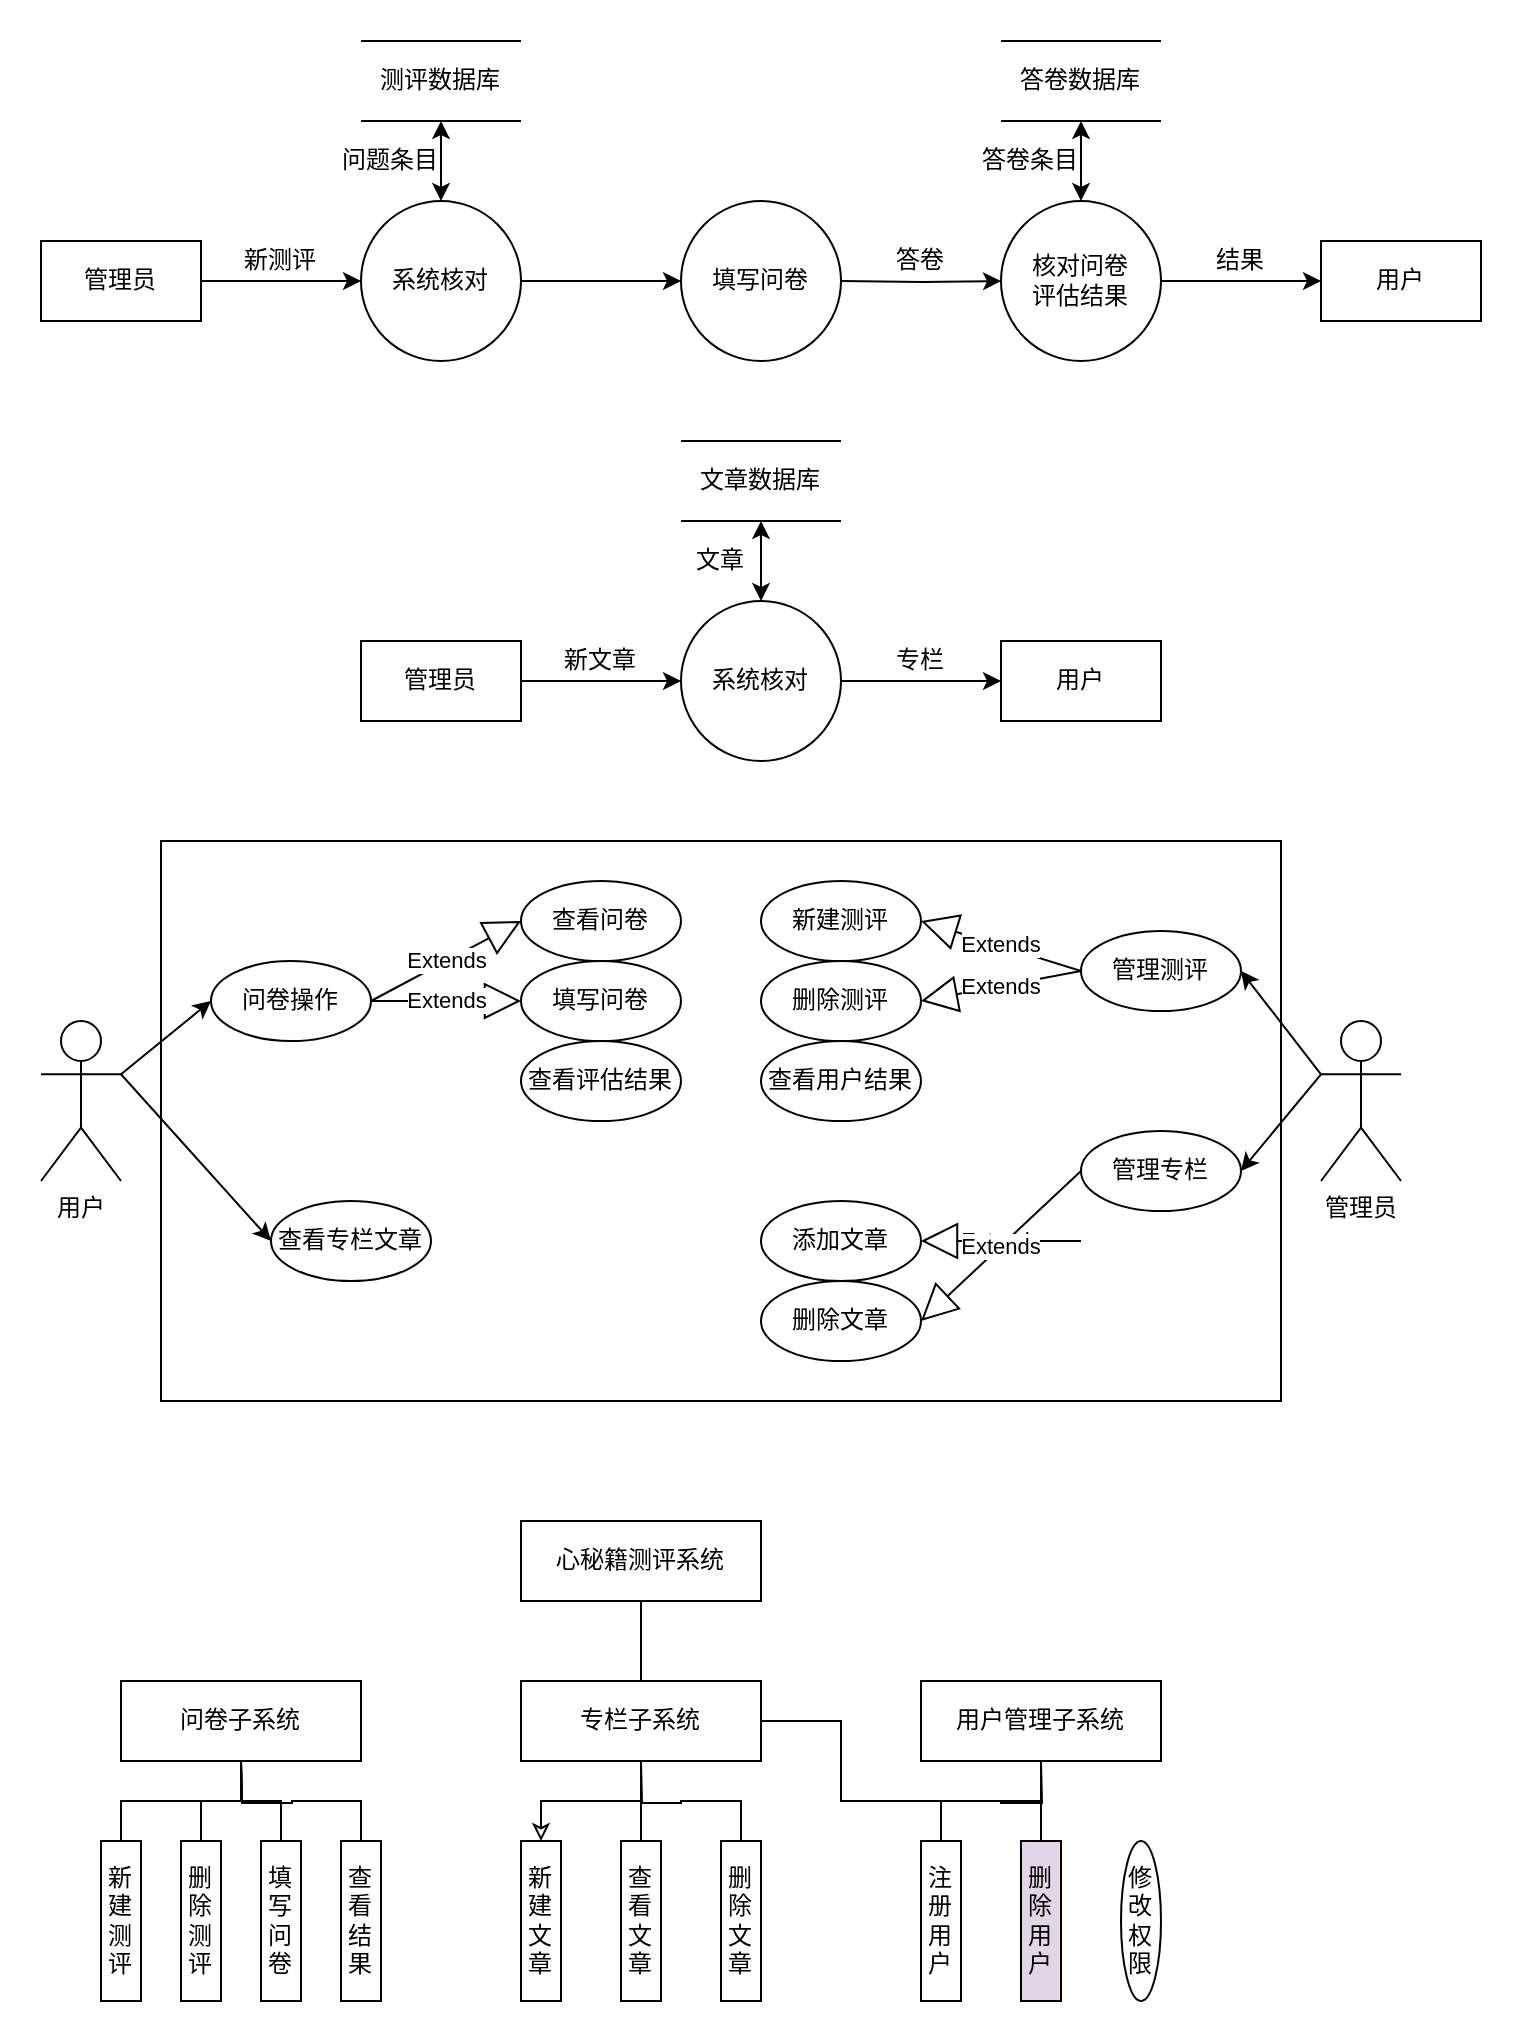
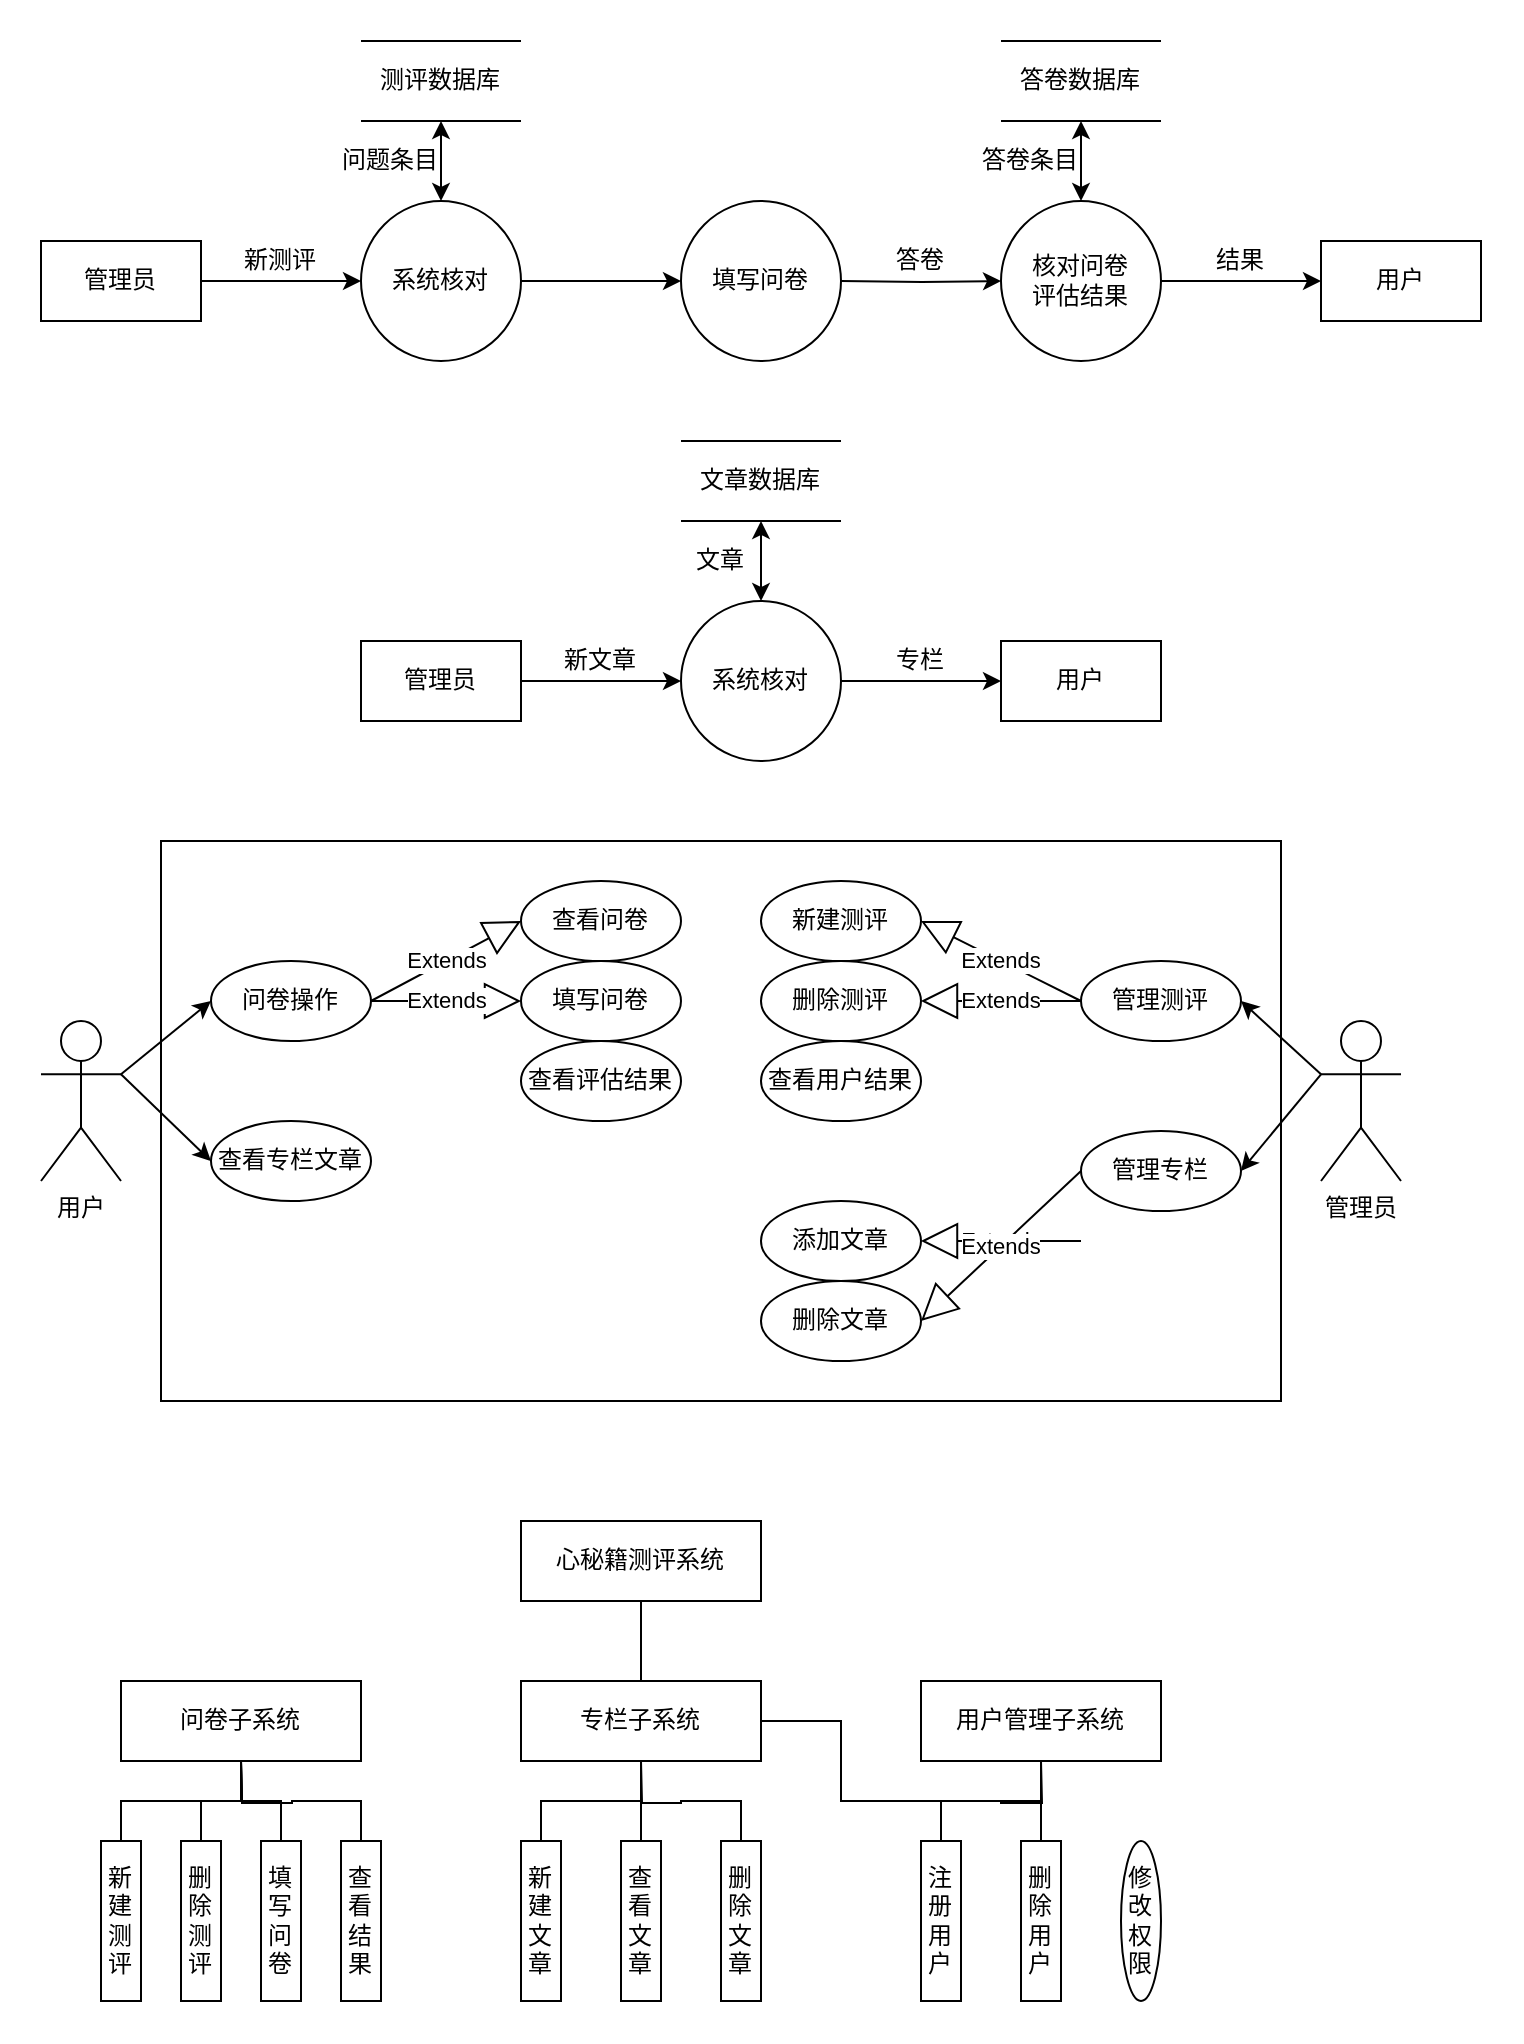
node "管理测评": moved (1161, 971) -> (1161, 1001)
node "查看专栏文章": moved (351, 1241) -> (291, 1161)
edge "专栏子系统" -> "新建文章": arrowhead classic -> none
node "删除用户": fillcolor #e1d5e7 -> #ffffff
